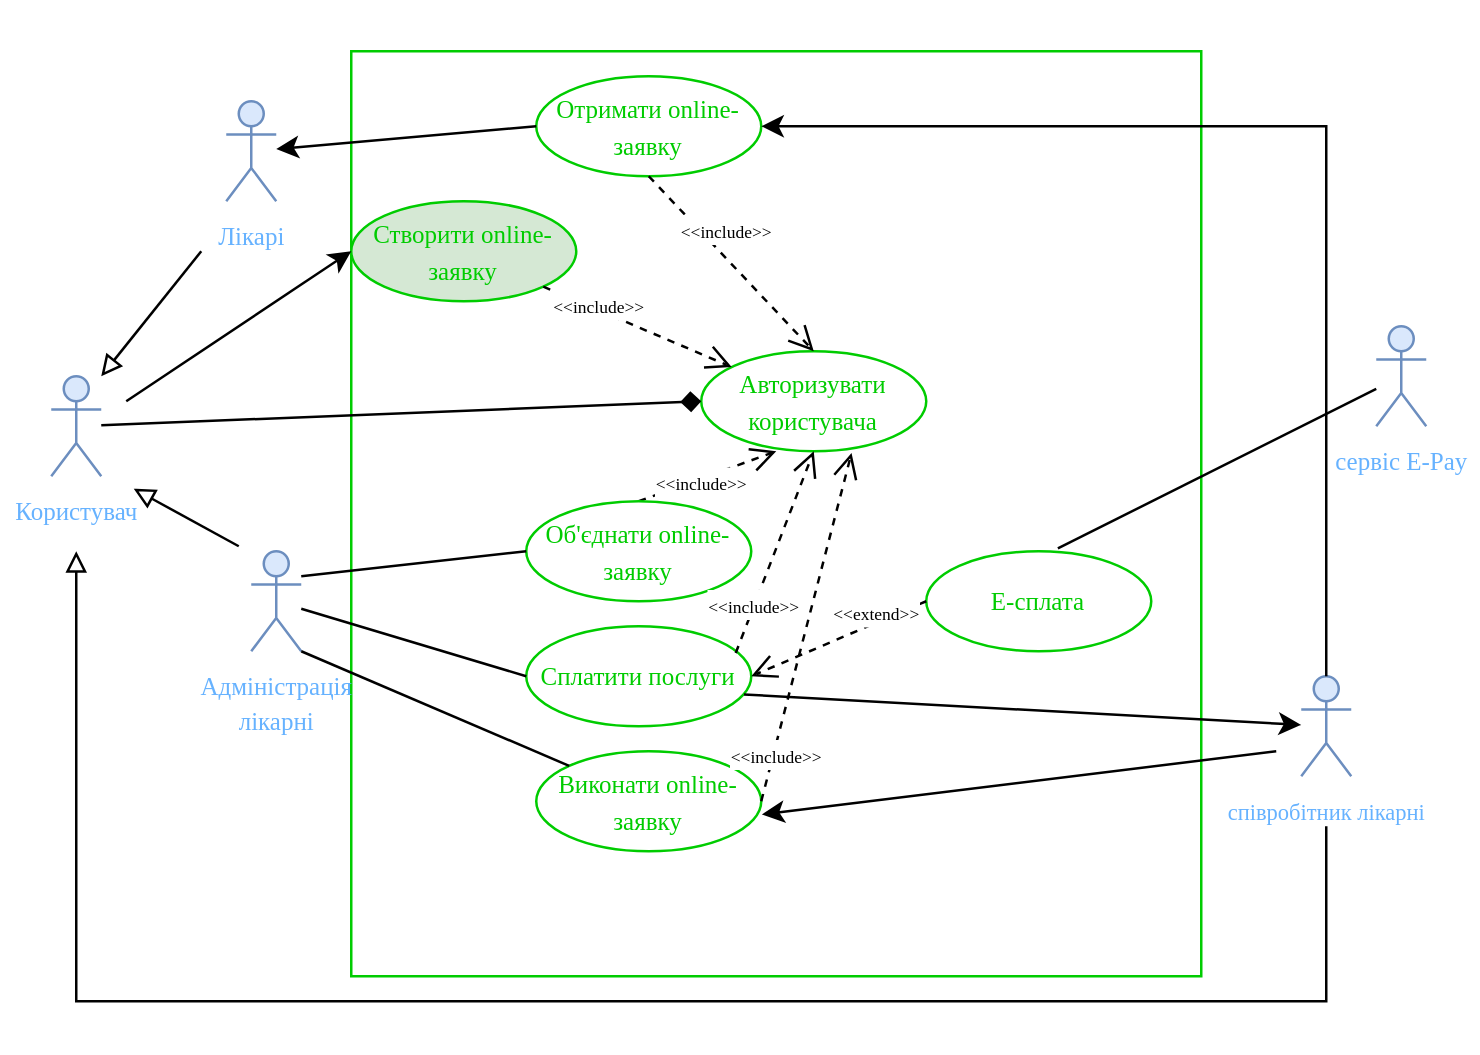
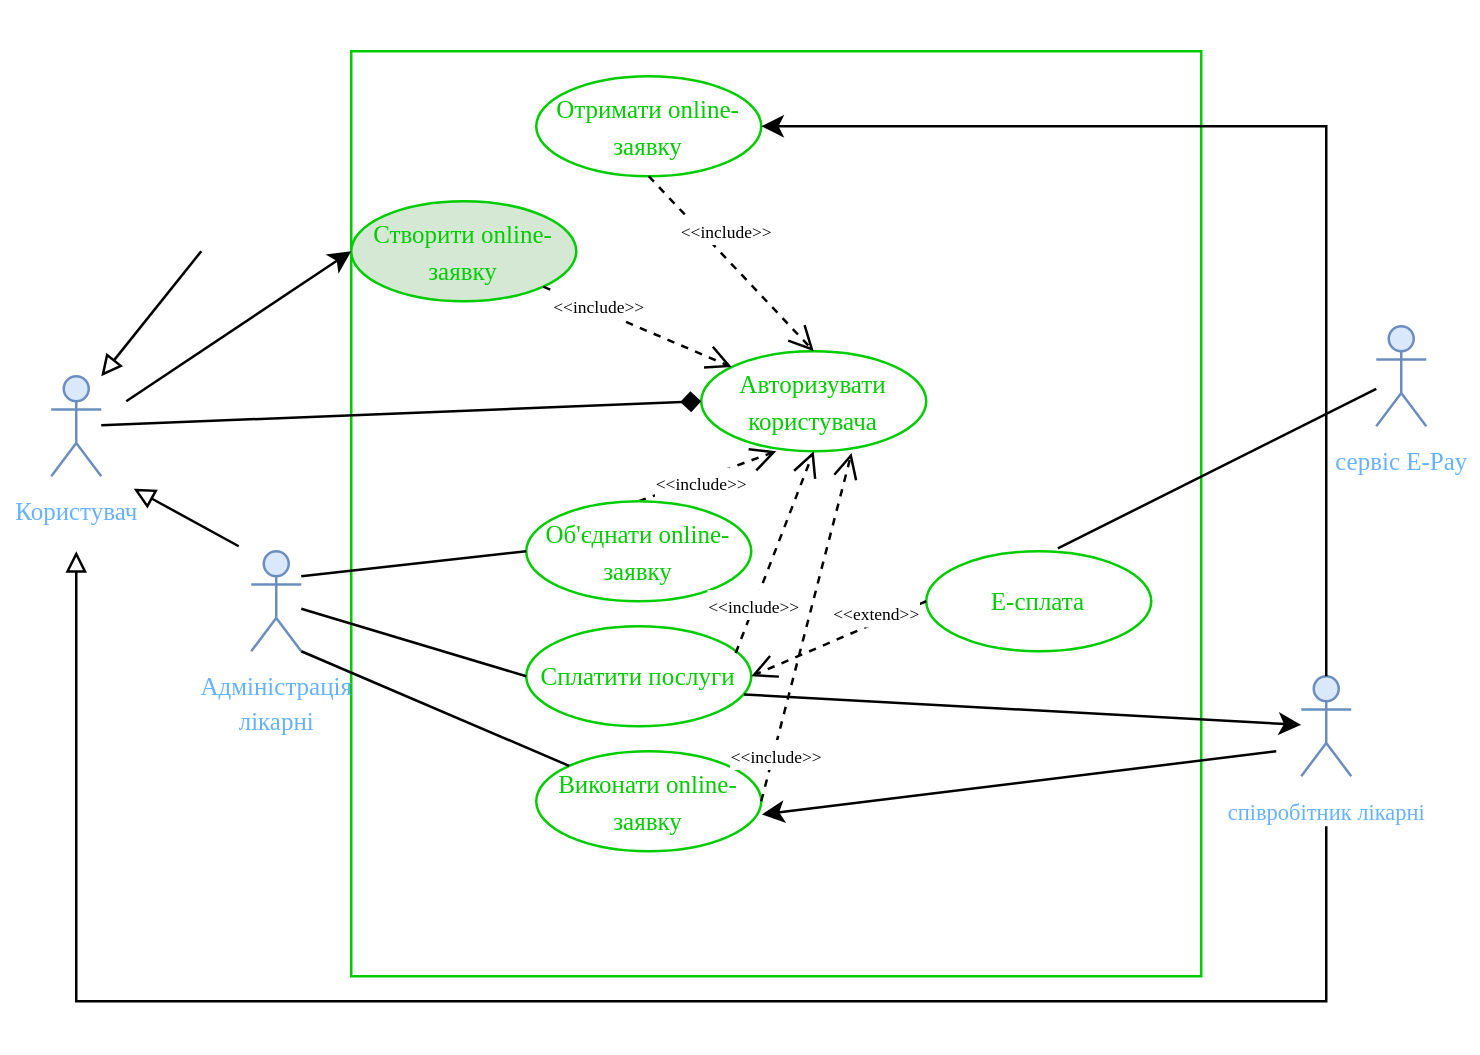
edge "Отримати online-заявку" -> "Лікарі": removed
node "Лікарі": removed
